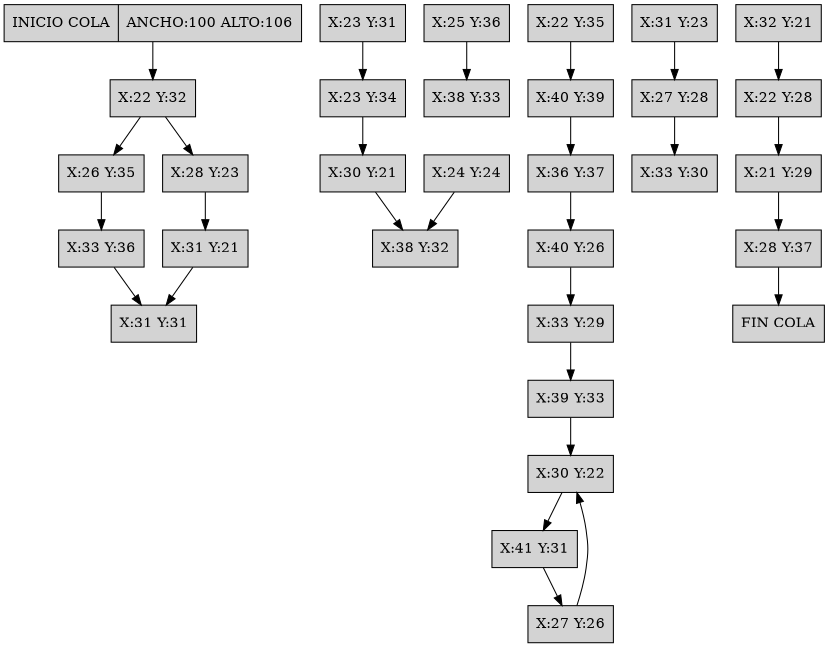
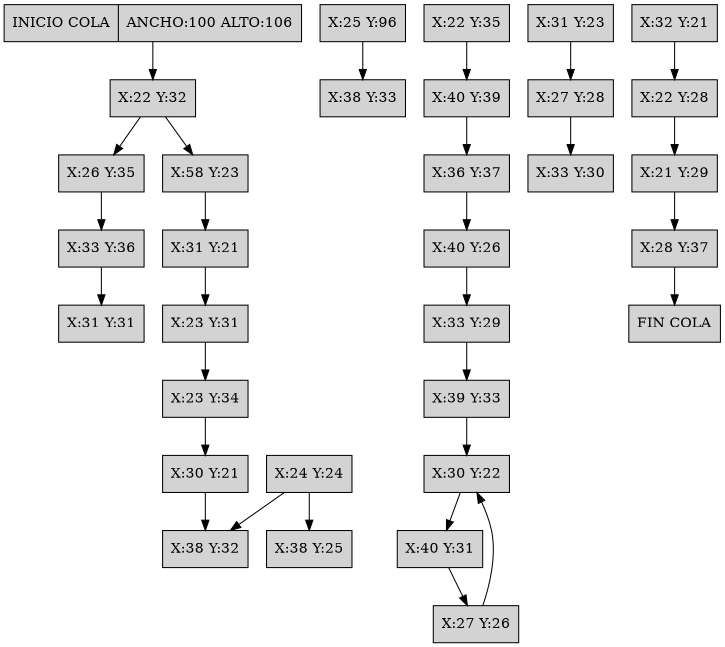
node "X:25 Y:36": label "X:25 Y:36" -> "X:25 Y:96"
node "X:28 Y:23": label "X:28 Y:23" -> "X:58 Y:23"
edge "X:31 Y:21" -> "X:31 Y:31": now "X:31 Y:21" -> "X:23 Y:31"
node "X:38 Y:25": added
node "X:41 Y:31": label "X:41 Y:31" -> "X:40 Y:31"
